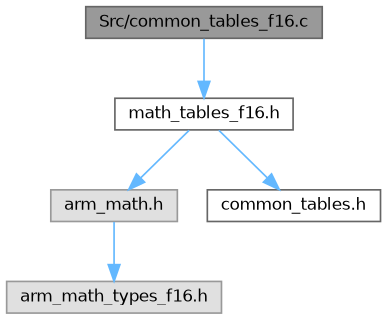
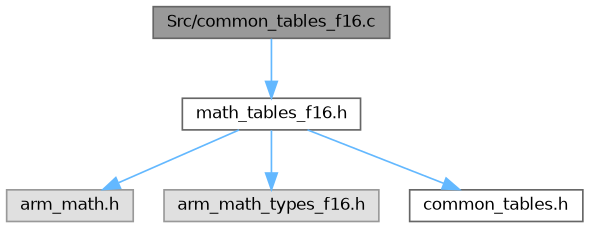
edge "arm_math.h" -> "arm_math_types_f16.h": now "math_tables_f16.h" -> "arm_math_types_f16.h"
